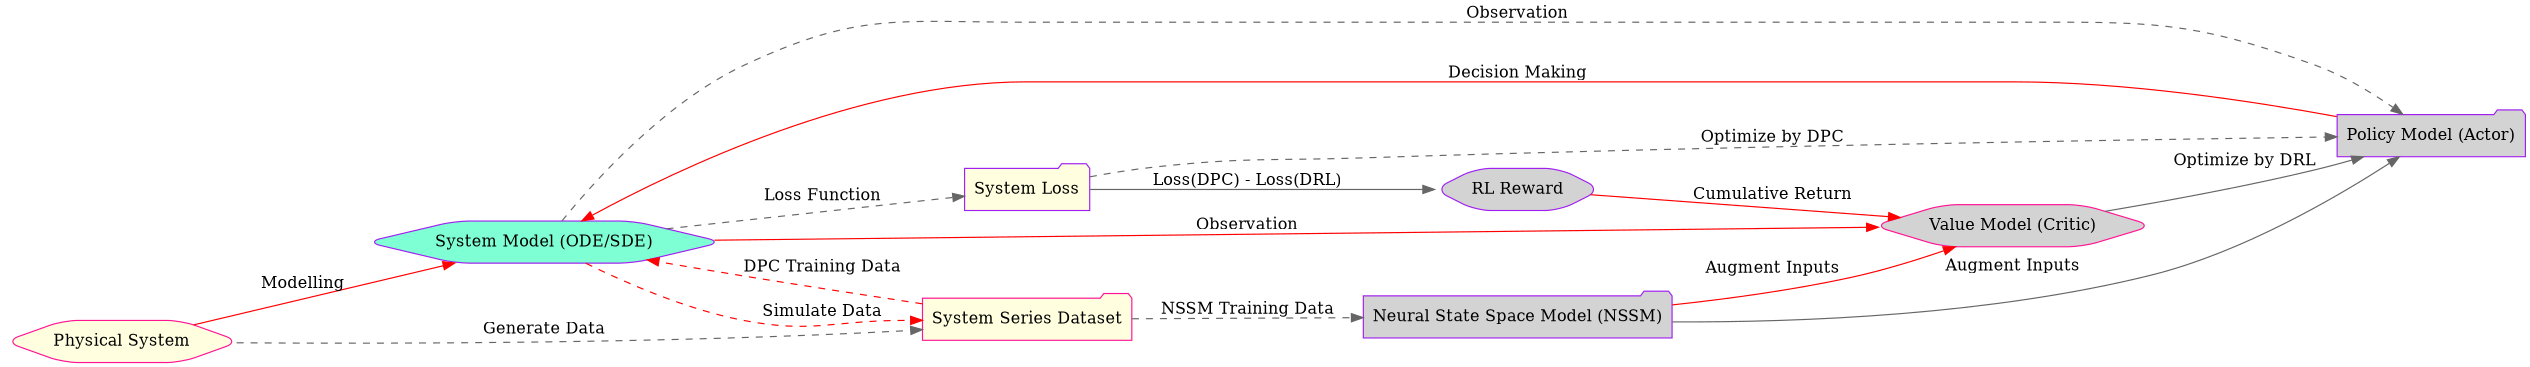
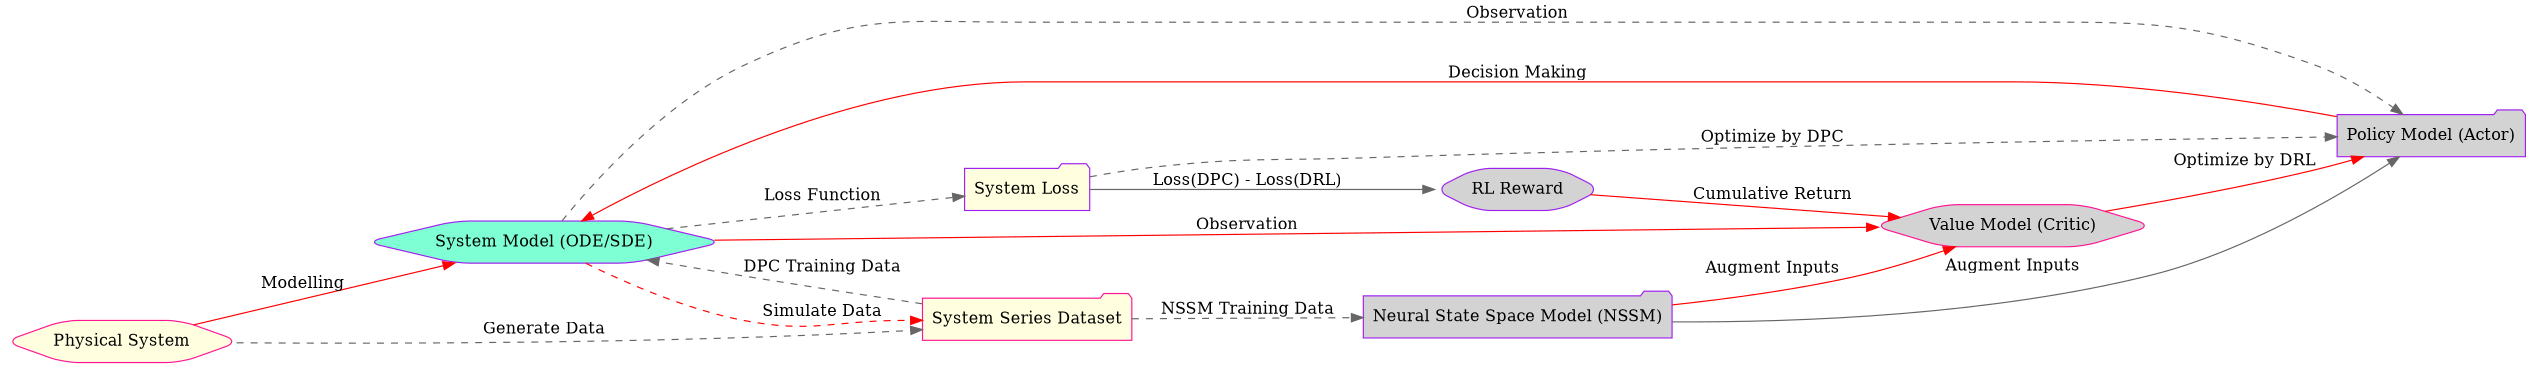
edge "Value Model (Critic)" -> "Policy Model (Actor)": color gray40 -> red
edge "System Series Dataset" -> "System Model (ODE/SDE)": color red -> gray40
